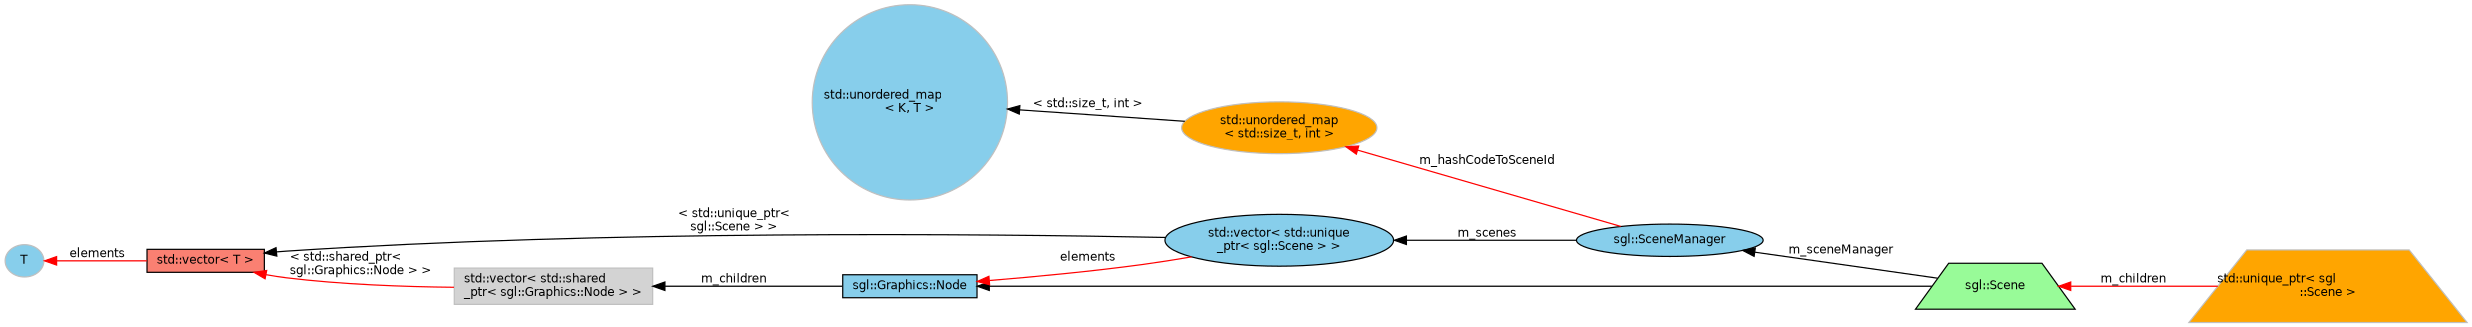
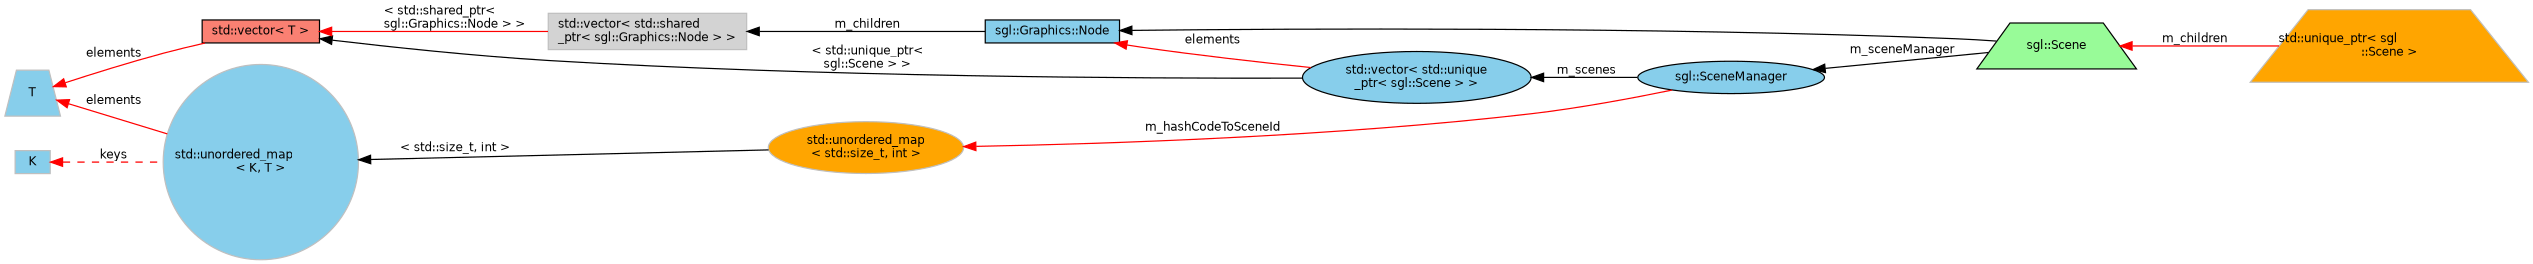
edge "std::unordered_map < K, T >" -> "T": added, label "elements"
node "K": added
node "T": shape ellipse -> trapezium
